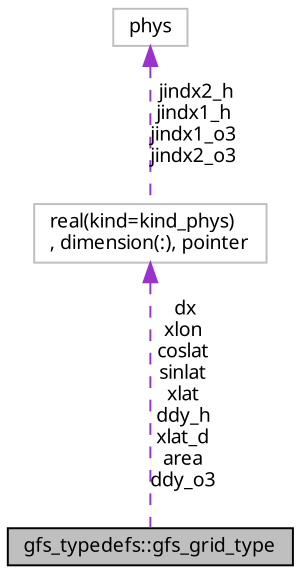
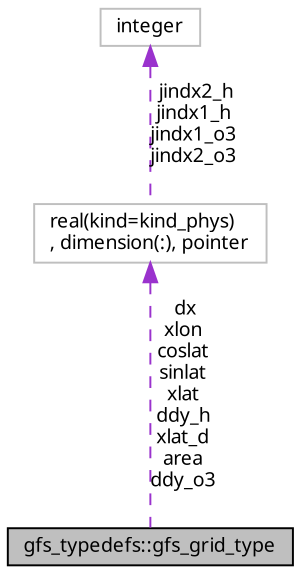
node "phys": label "phys" -> "integer"
